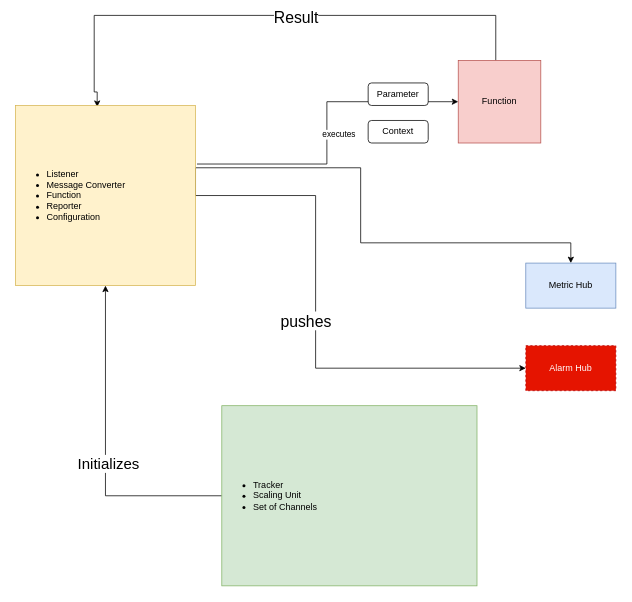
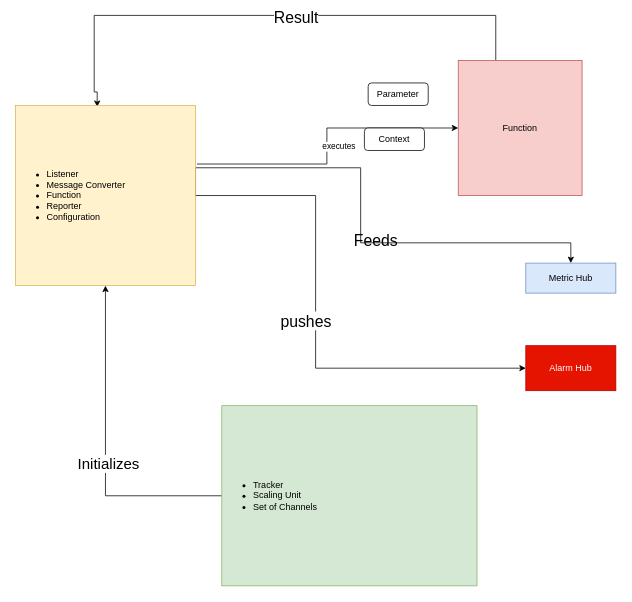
node "Function": size 83x83 -> 124x135
node "Context": moved (398, 132) -> (394, 139)
node "Feeds": added
node "Metric Hub": size 90x45 -> 90x30
node "Alarm Hub": style dashed -> solid
